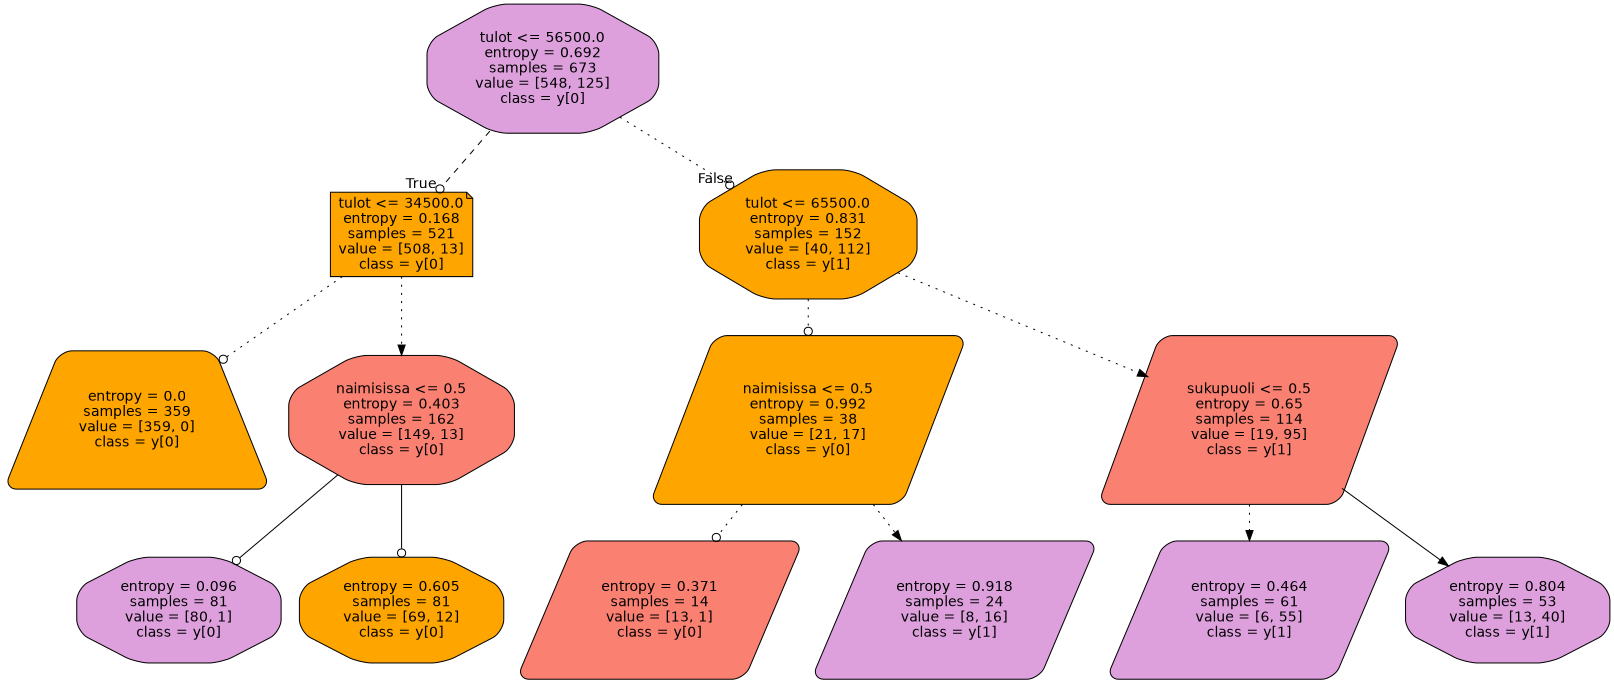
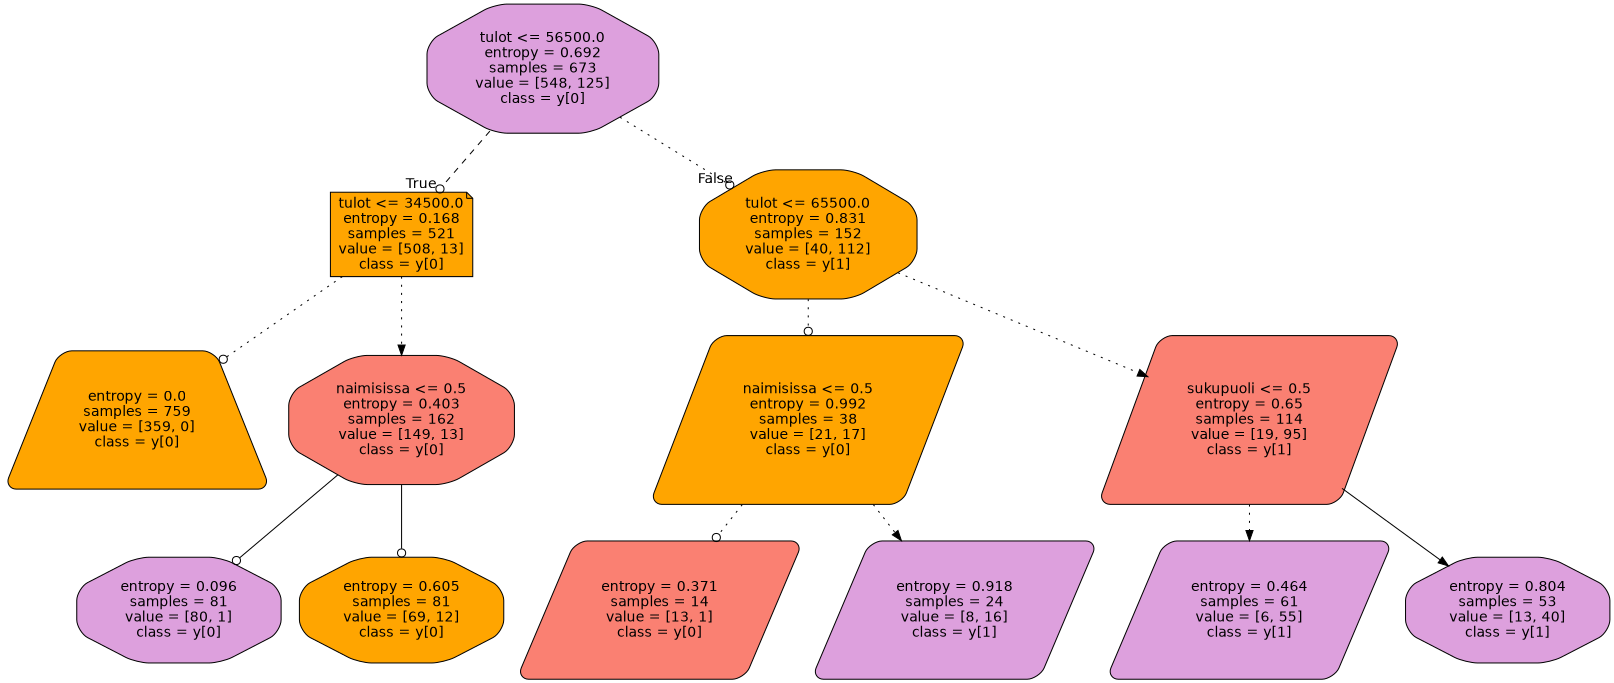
node "entropy = 0.0 samples = 359 value = [359, 0] class = y[0]": label "entropy = 0.0 samples = 359 value = [359, 0] class = y[0]" -> "entropy = 0.0 samples = 759 value = [359, 0] class = y[0]"
